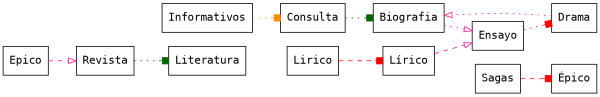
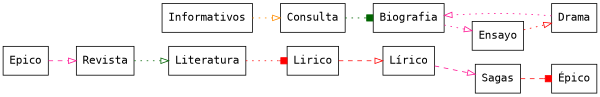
edge "Informativos" -> "Consulta": arrowhead box -> onormal
edge "Ensayo" -> "Drama": arrowhead box -> onormal
edge "Lírico" -> "Ensayo": now "Lírico" -> "Sagas"
edge "Revista" -> "Literatura": arrowhead box -> onormal
edge "Literatura" -> "Lirico": added
edge "Lirico" -> "Lírico": arrowhead box -> onormal
